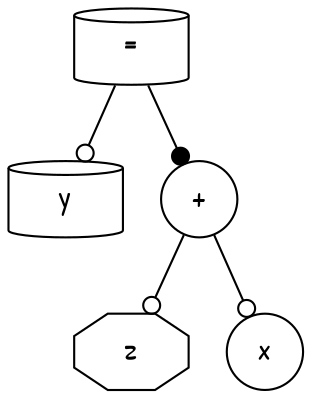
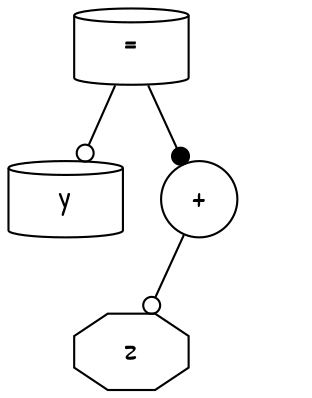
node "x": removed
